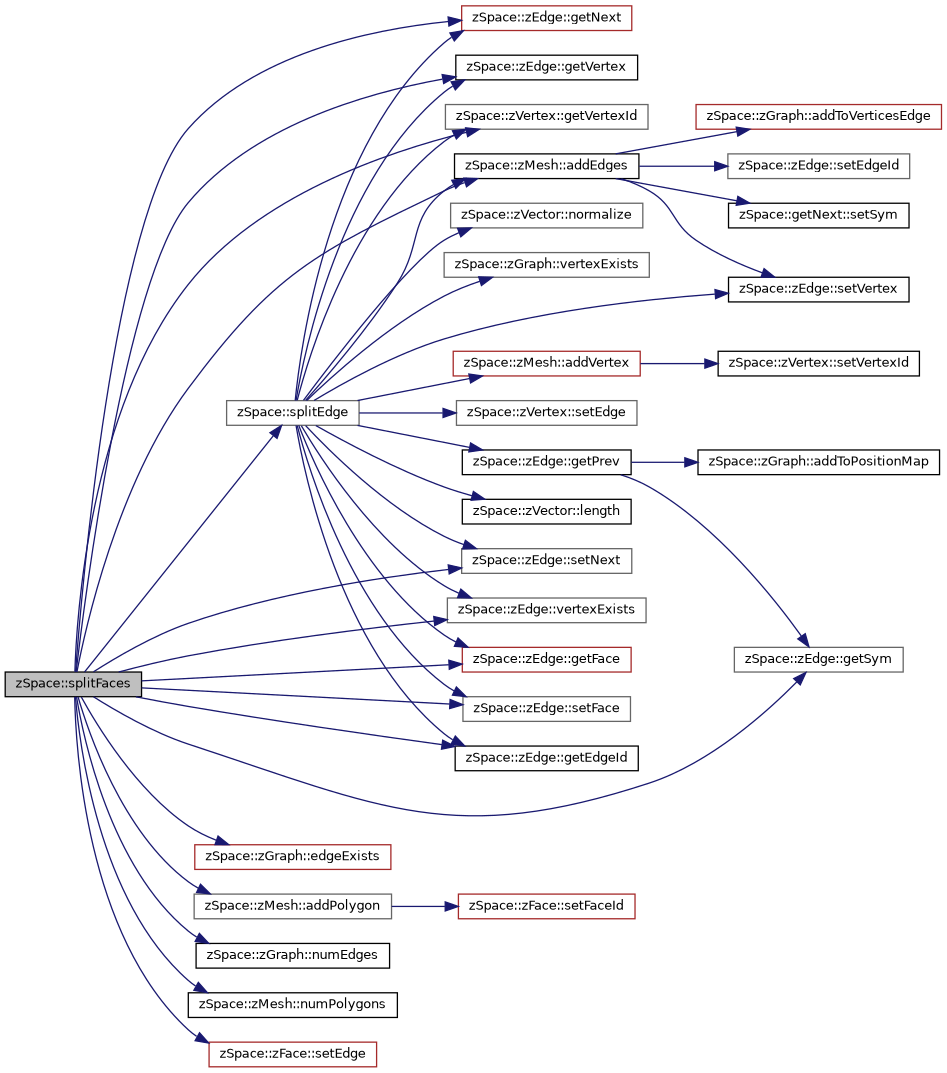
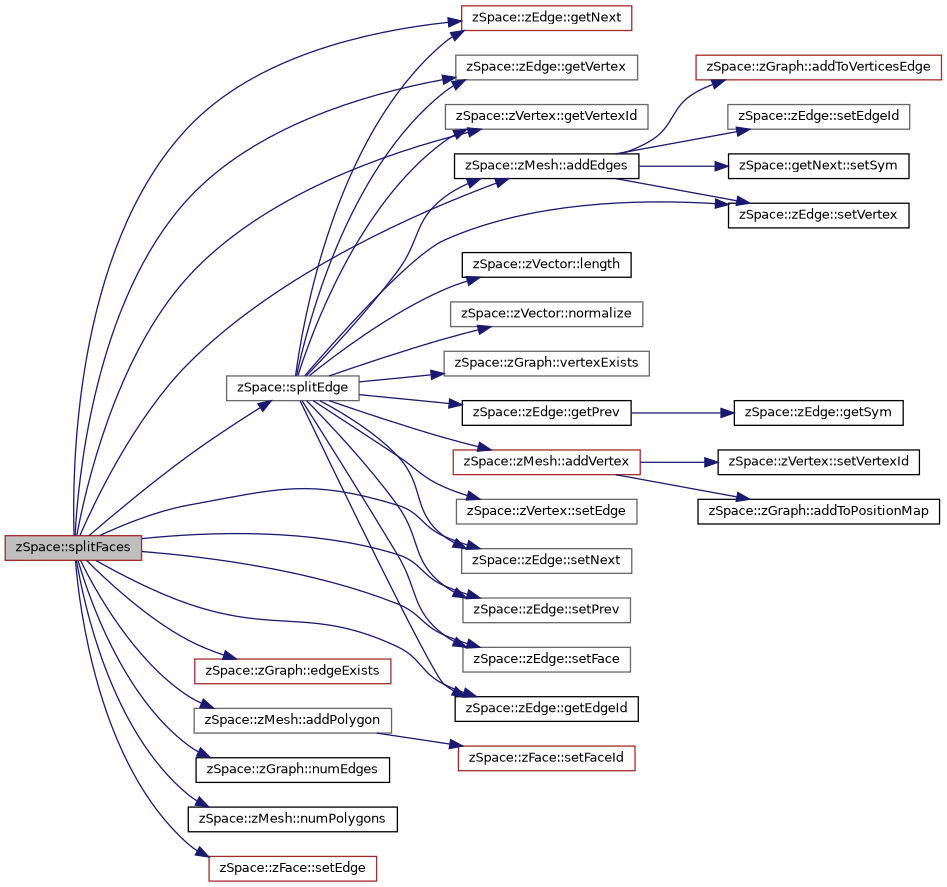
node "zSpace::zEdge::getVertex": color black -> gray40
edge "zSpace::zEdge::getPrev" -> "zSpace::zGraph::addToPositionMap": now "zSpace::zMesh::addVertex" -> "zSpace::zGraph::addToPositionMap"
node "zSpace::zEdge::vertexExists": label "zSpace::zEdge::vertexExists" -> "zSpace::zEdge::setPrev"
node "zSpace::zEdge::getFace": removed
node "zSpace::zEdge::getSym": color gray40 -> black
node "zSpace::splitFaces": color black -> brown
edge "zSpace::splitFaces" -> "zSpace::zEdge::getSym": removed
